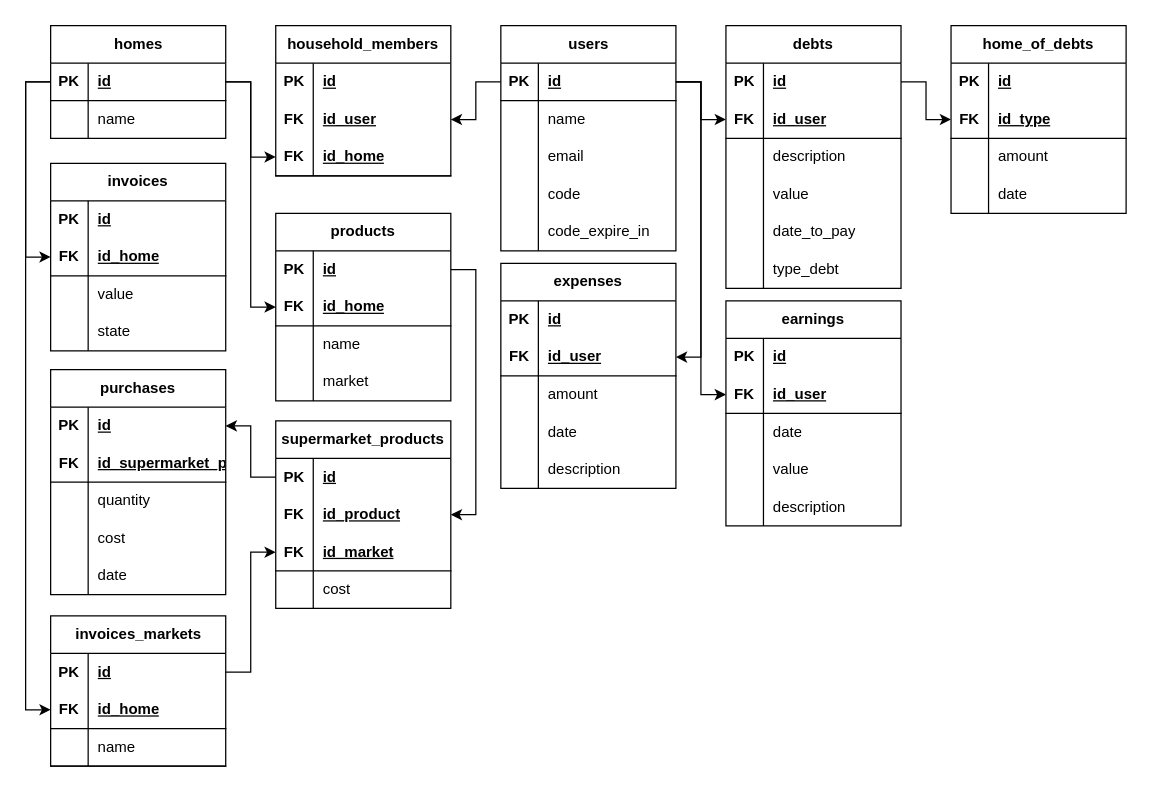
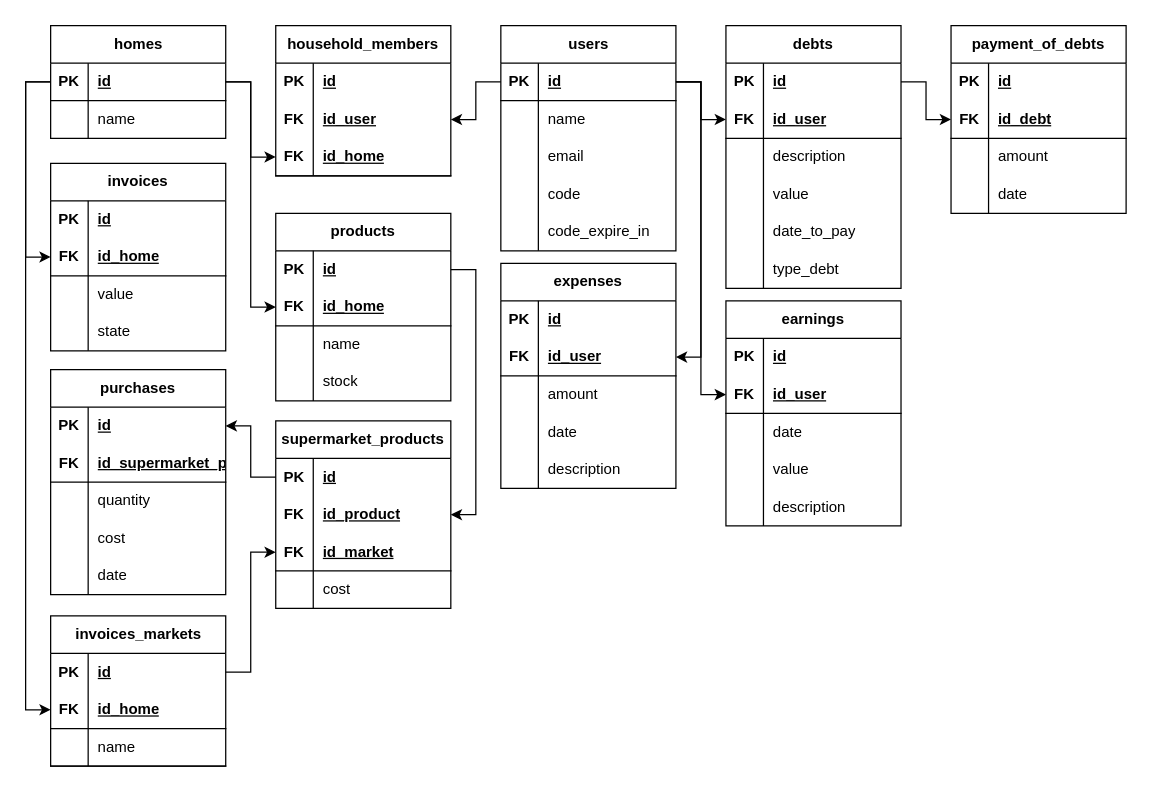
node "home_of_debts": label "home_of_debts" -> "payment_of_debts"
node "id_type": label "id_type" -> "id_debt"
node "market": label "market" -> "stock"
